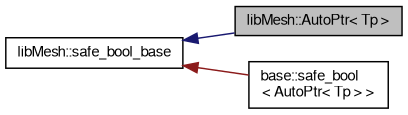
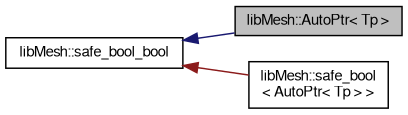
node "libMesh::safe_bool_base": label "libMesh::safe_bool_base" -> "libMesh::safe_bool_bool"
node "base::safe_bool < AutoPtr< Tp > >": label "base::safe_bool < AutoPtr< Tp > >" -> "libMesh::safe_bool < AutoPtr< Tp > >"
